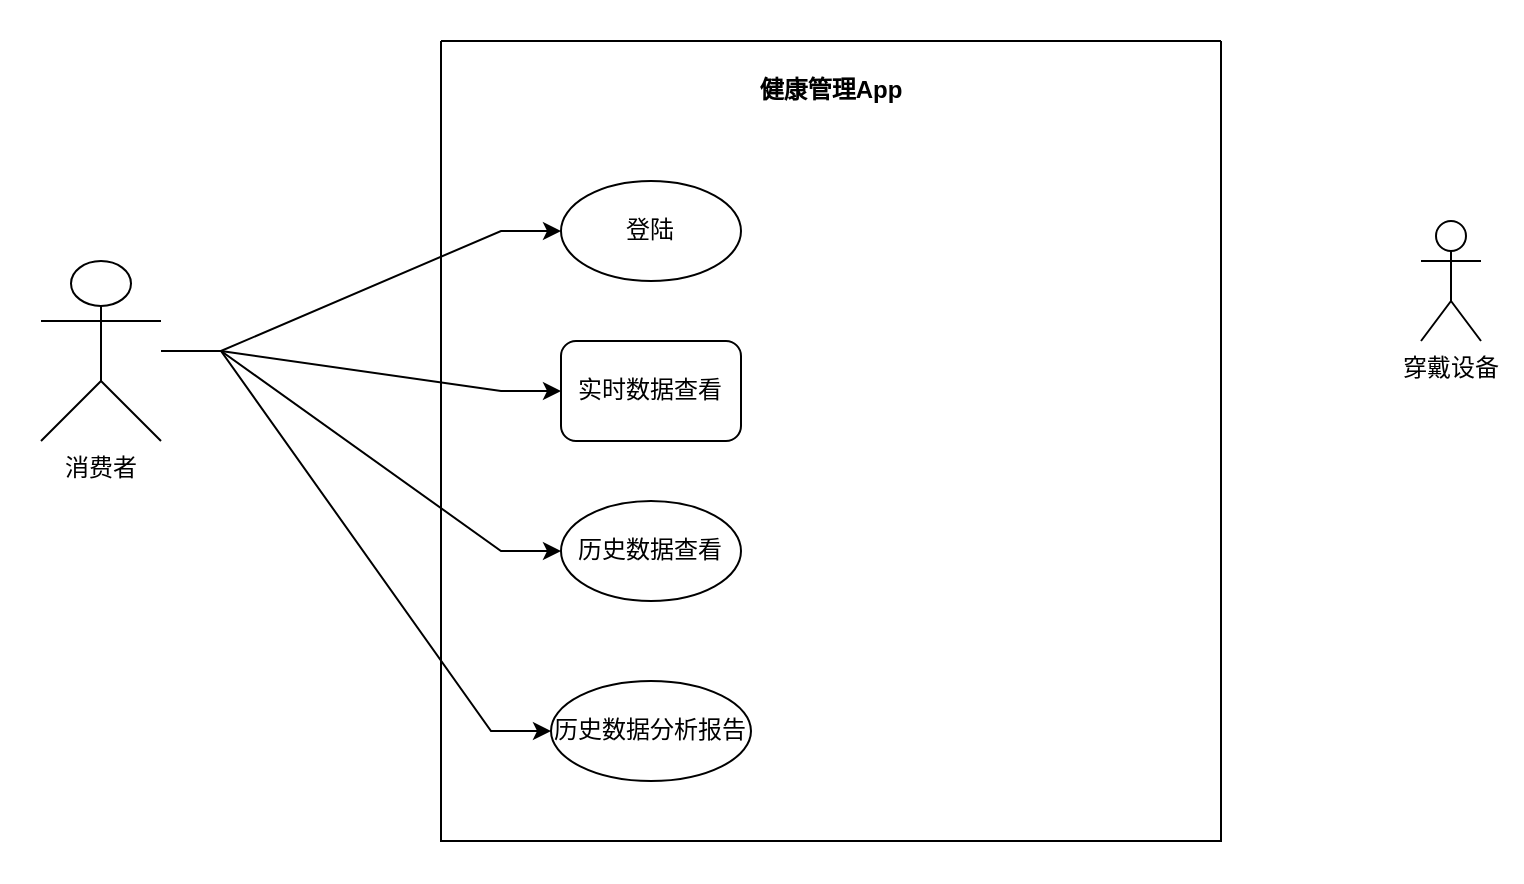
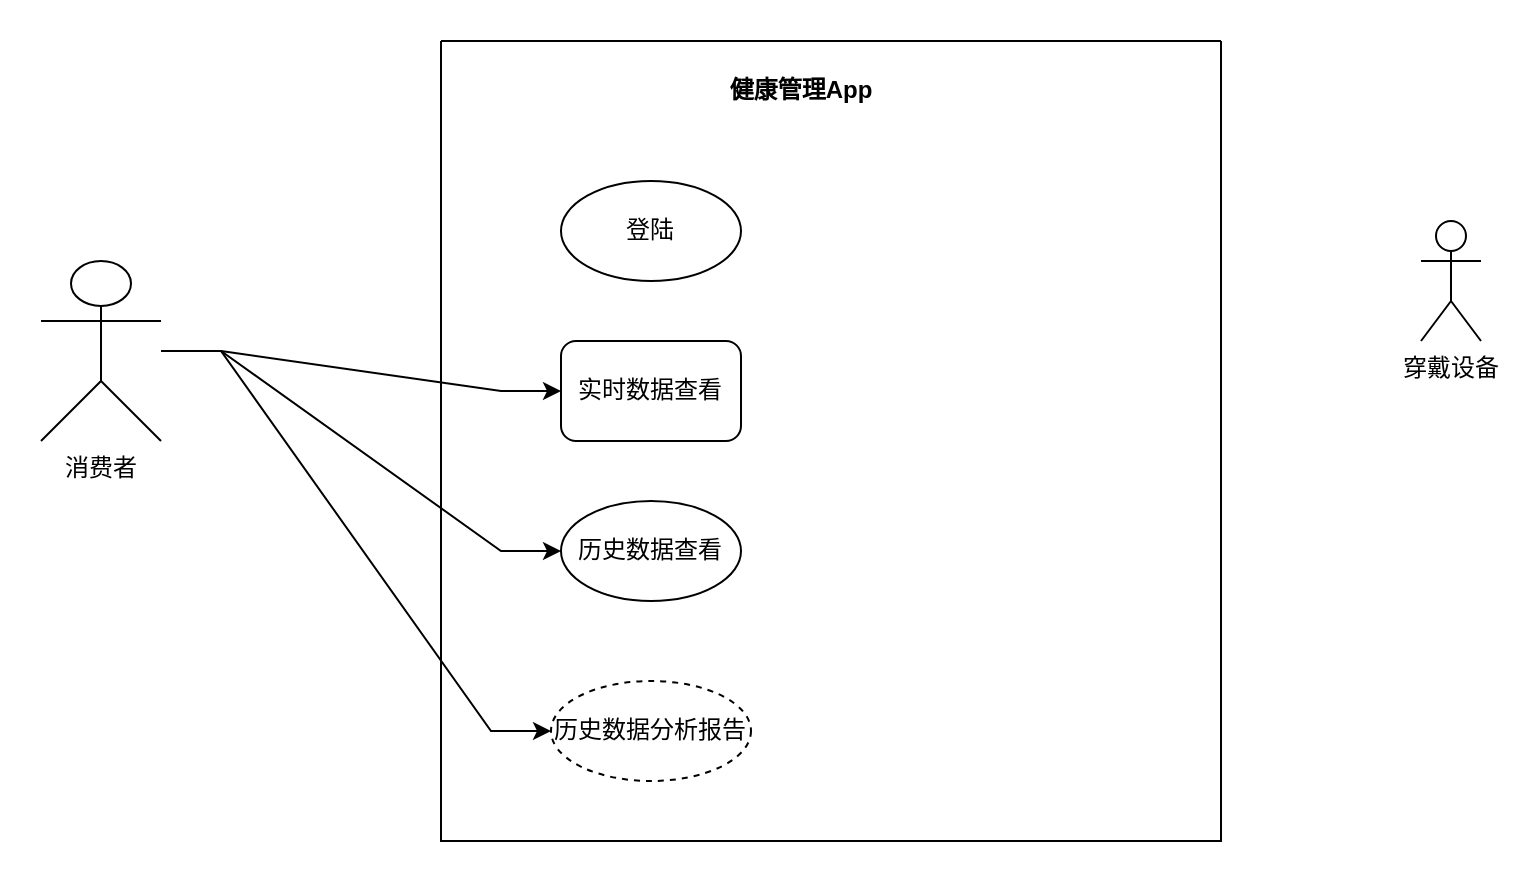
node "健康管理App": moved (831, 91) -> (801, 91)
edge "消费者" -> "登陆": removed
node "历史数据分析报告": style solid -> dashed
